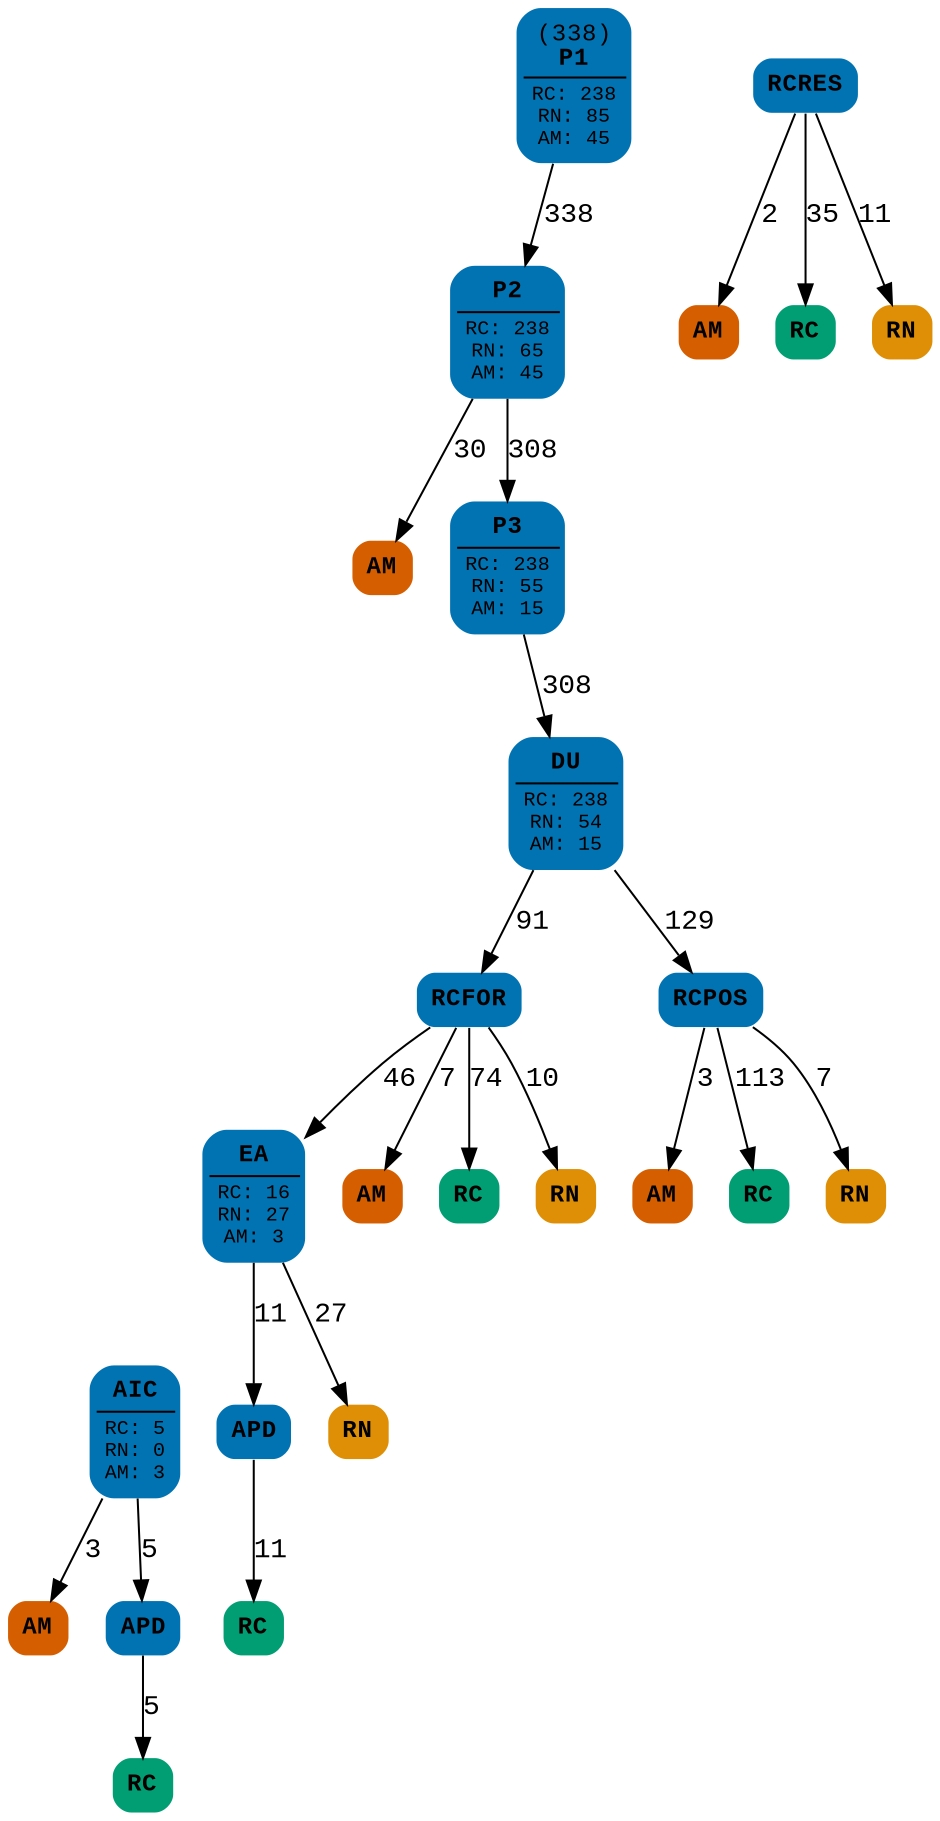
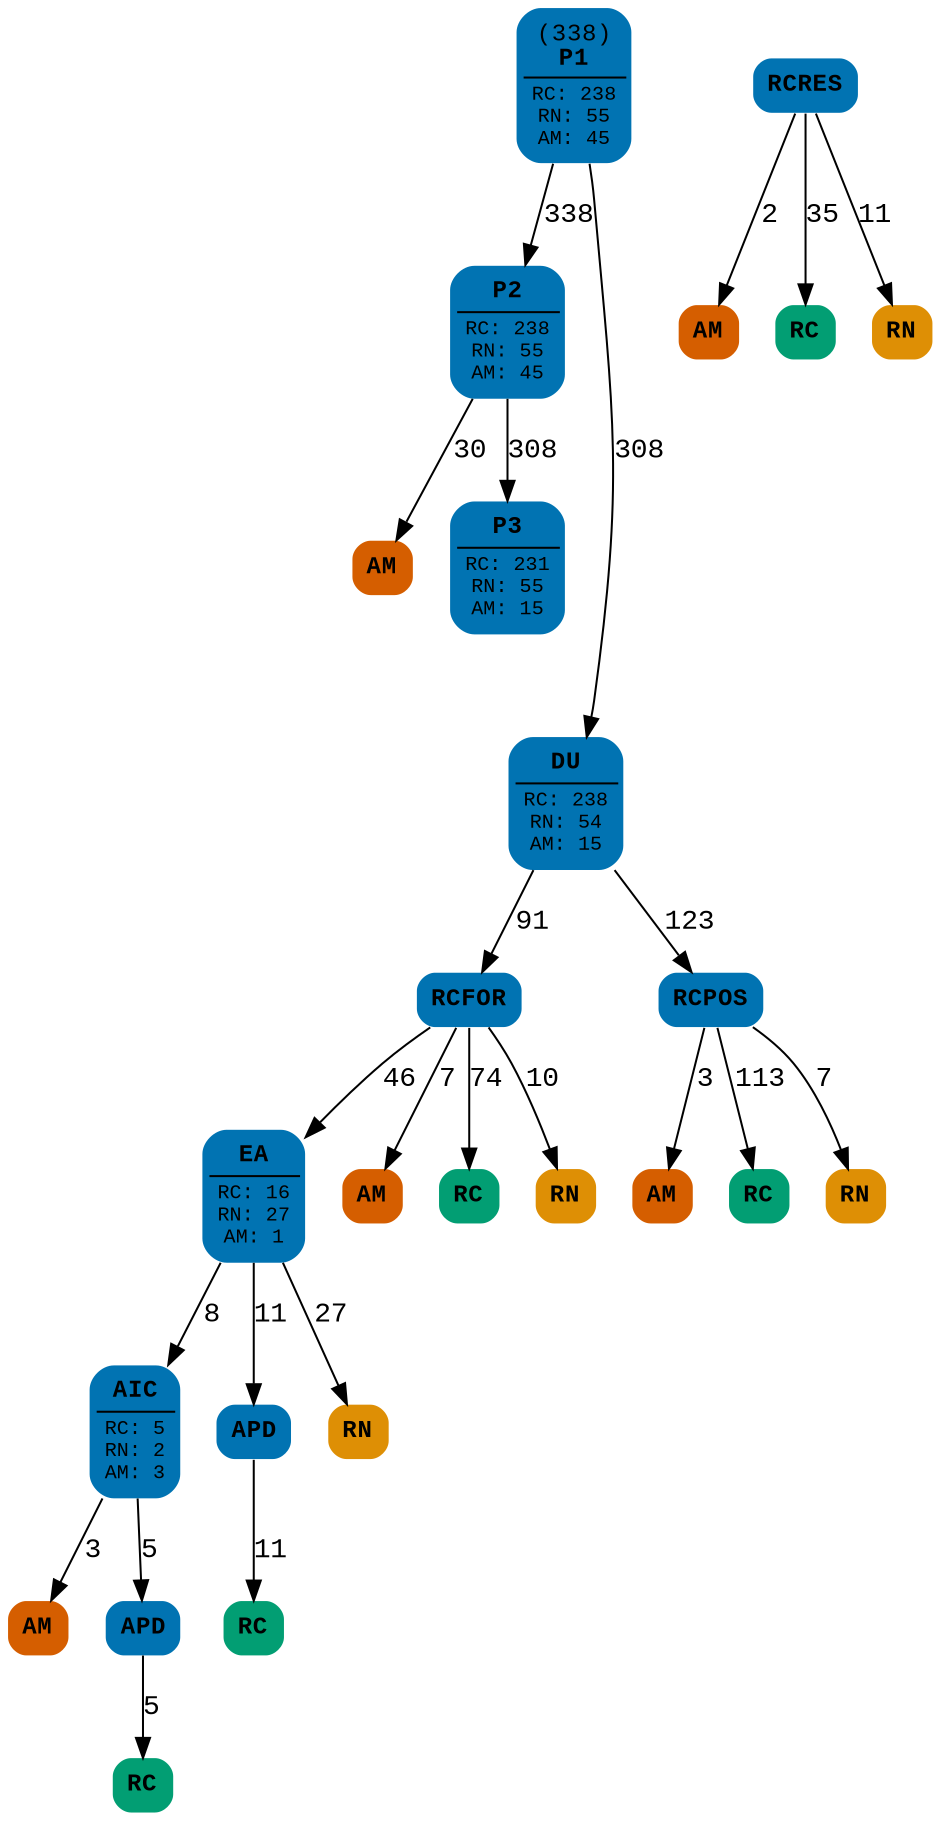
node "(338)": text "RN: 85" -> "RN: 55"
node "P2": text "RN: 65" -> "RN: 55"
node "P3": text "RC: 238" -> "RC: 231"
edge "P3" -> "DU": now "(338)" -> "DU"
edge "DU" -> "RCPOS": label "129" -> "123"
node "EA": text "AM: 3" -> "AM: 1"
edge "EA" -> "AIC": added, label "8"
node "AIC": text "RN: 0" -> "RN: 2"
